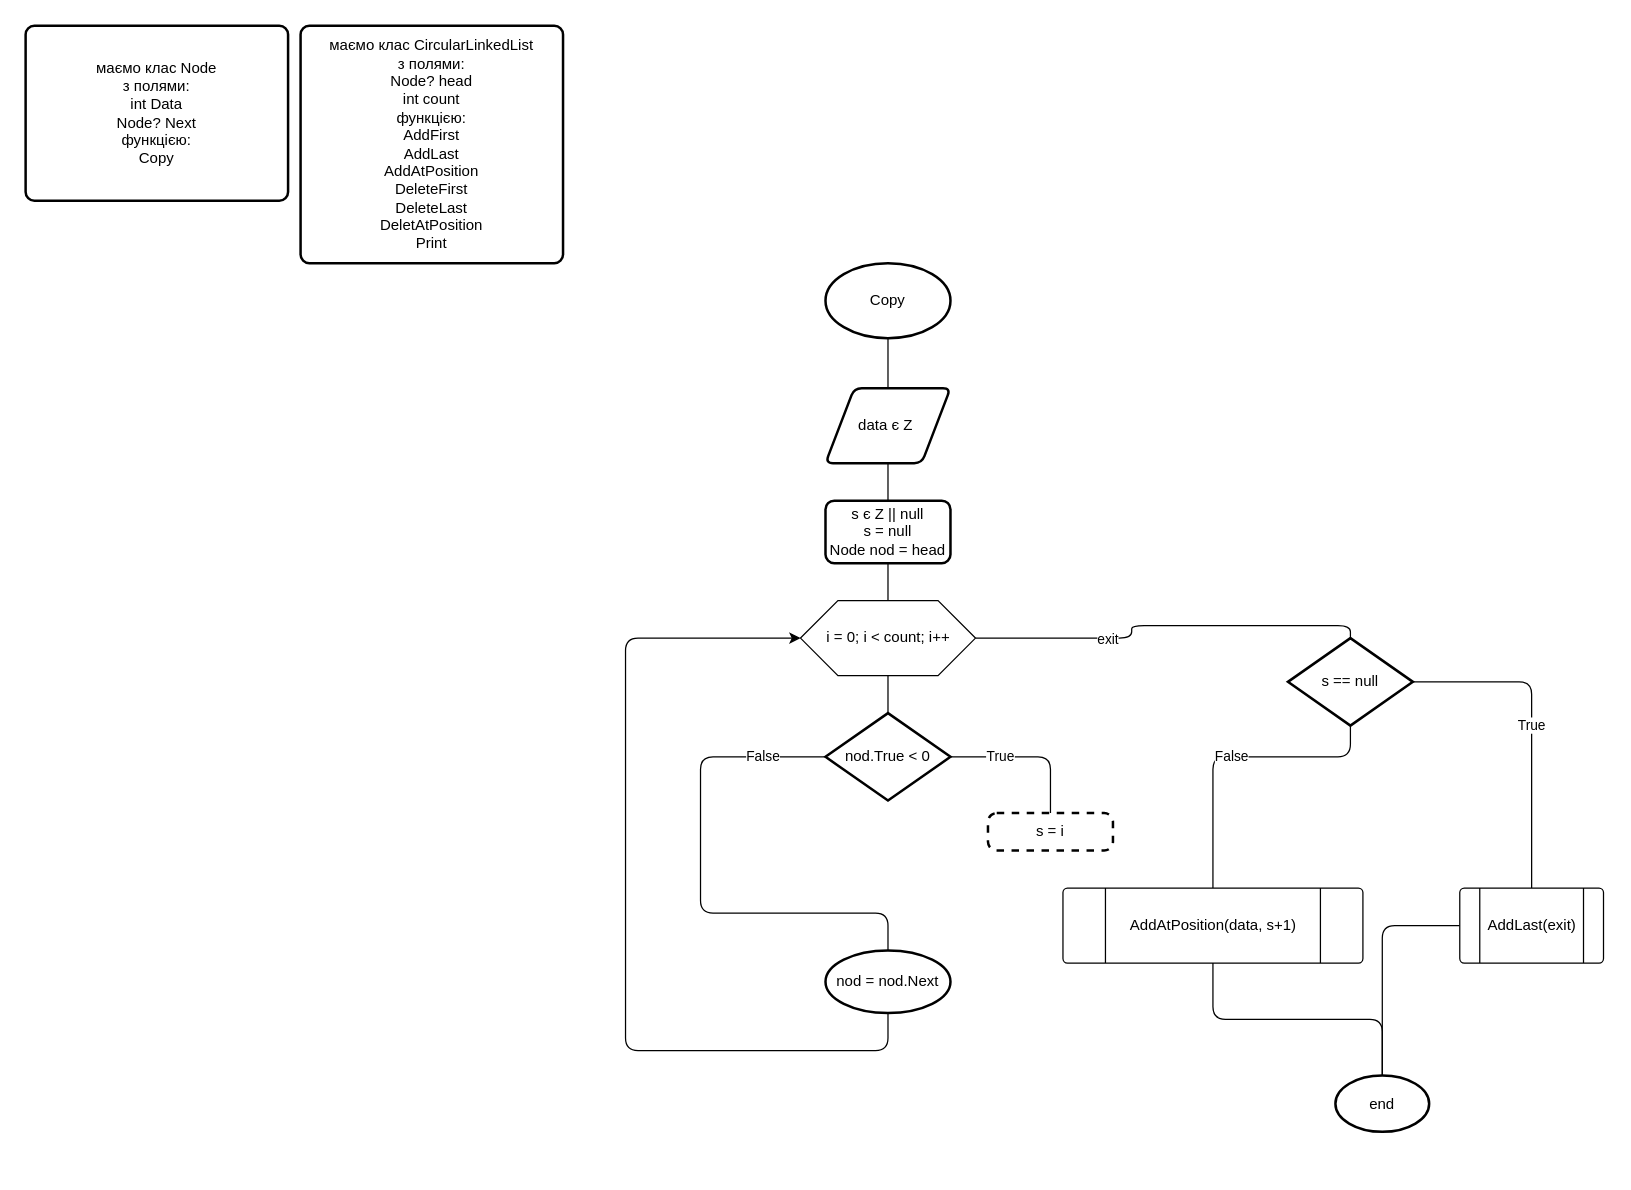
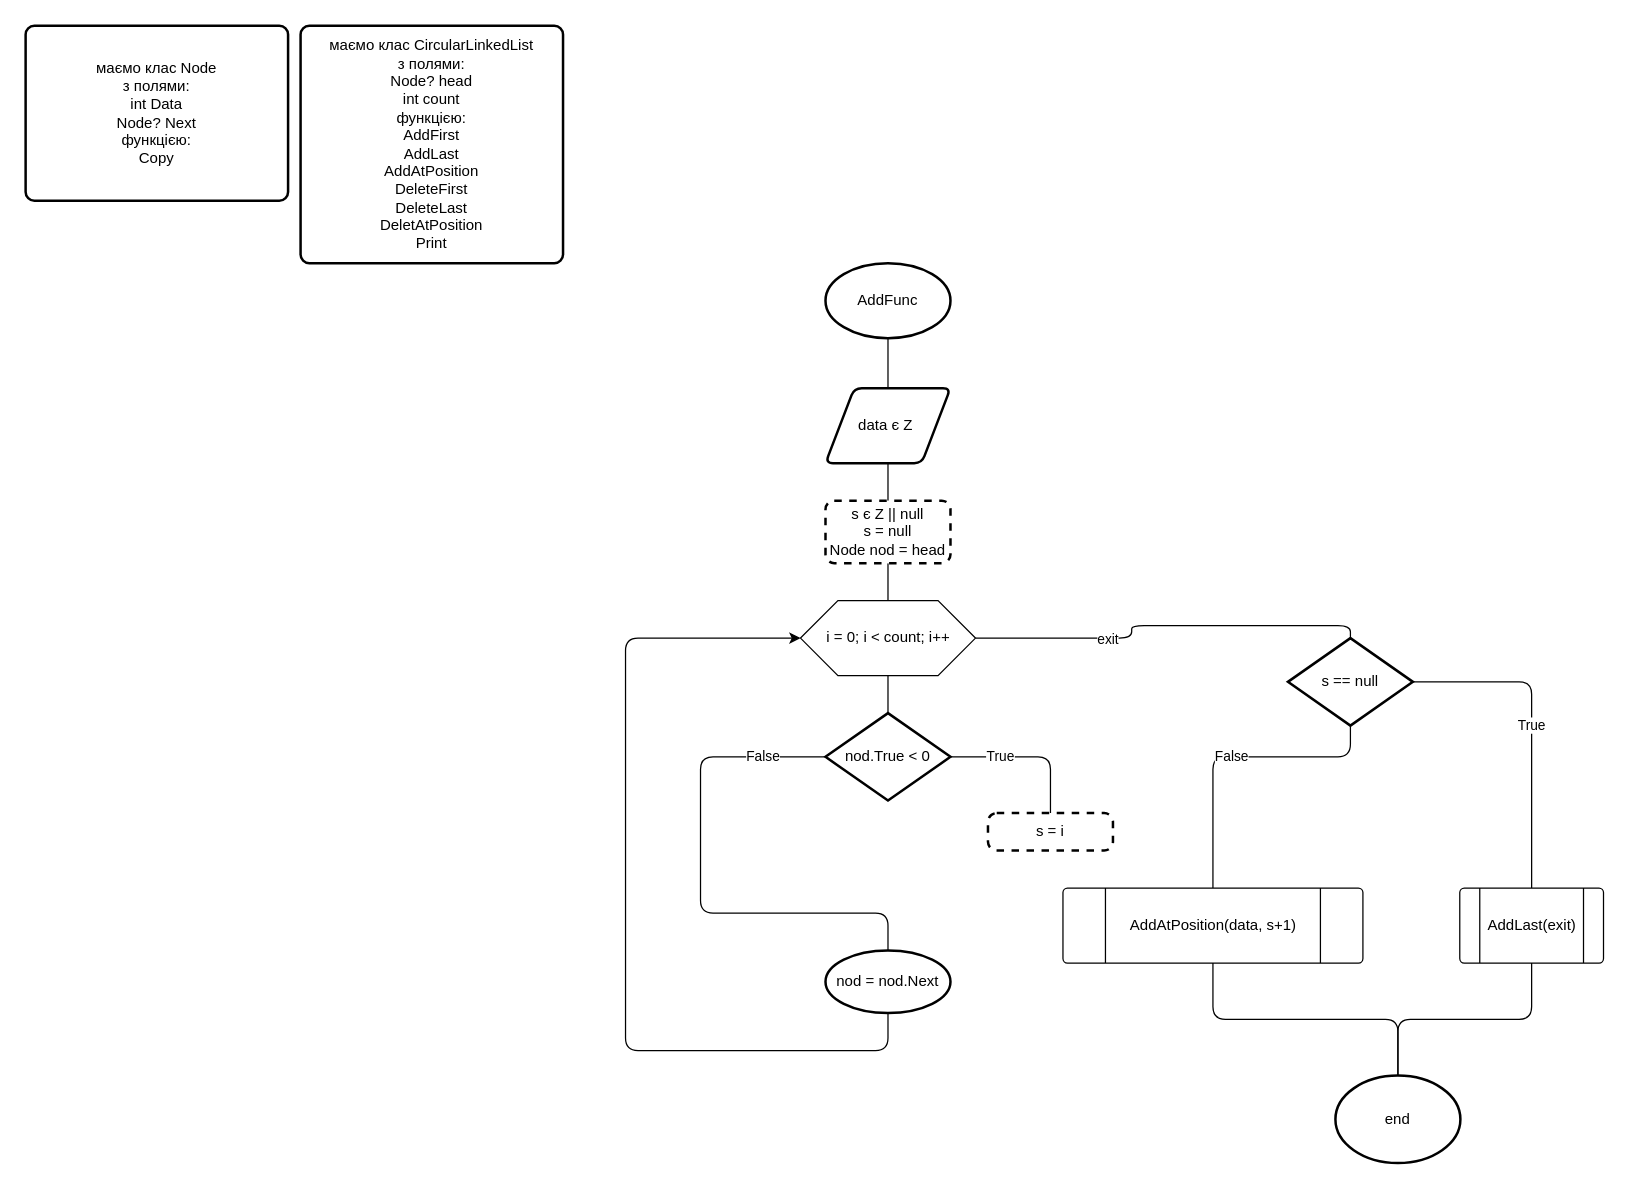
node "Copy": label "Copy" -> "AddFunc"
node "s є Z || null s = null Node nod = head": style solid -> dashed
node "end": size 94x56 -> 125x88
